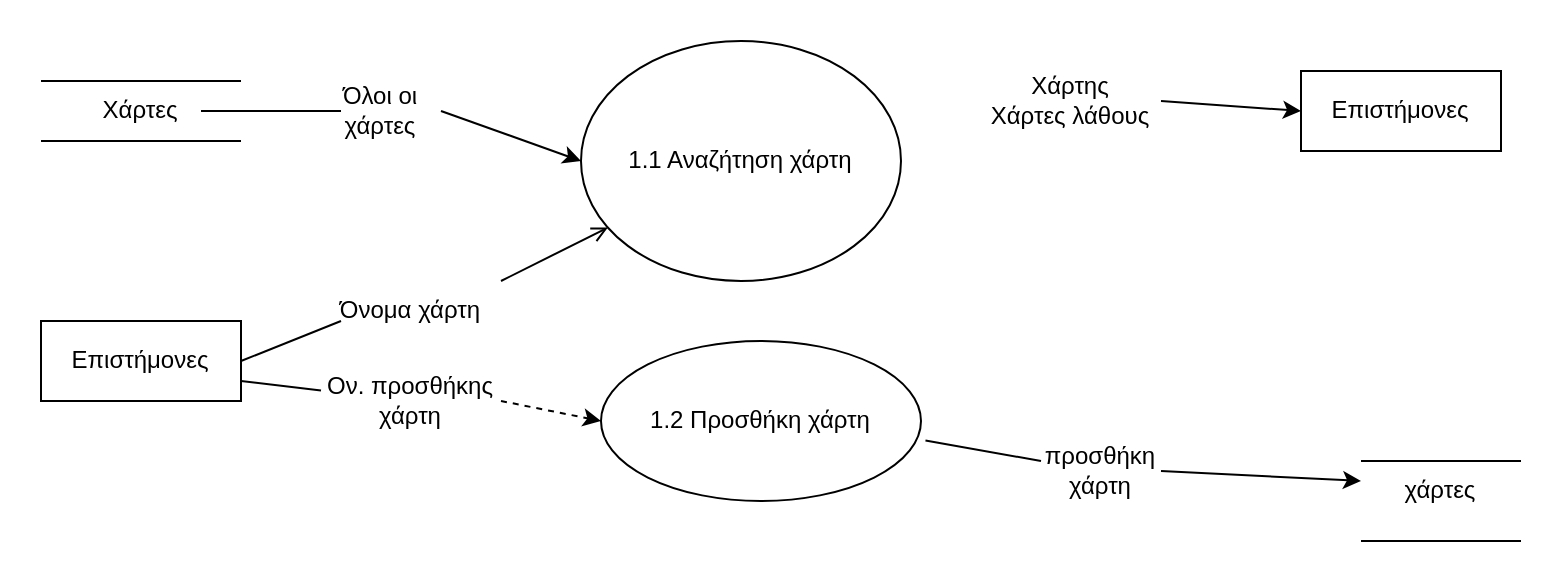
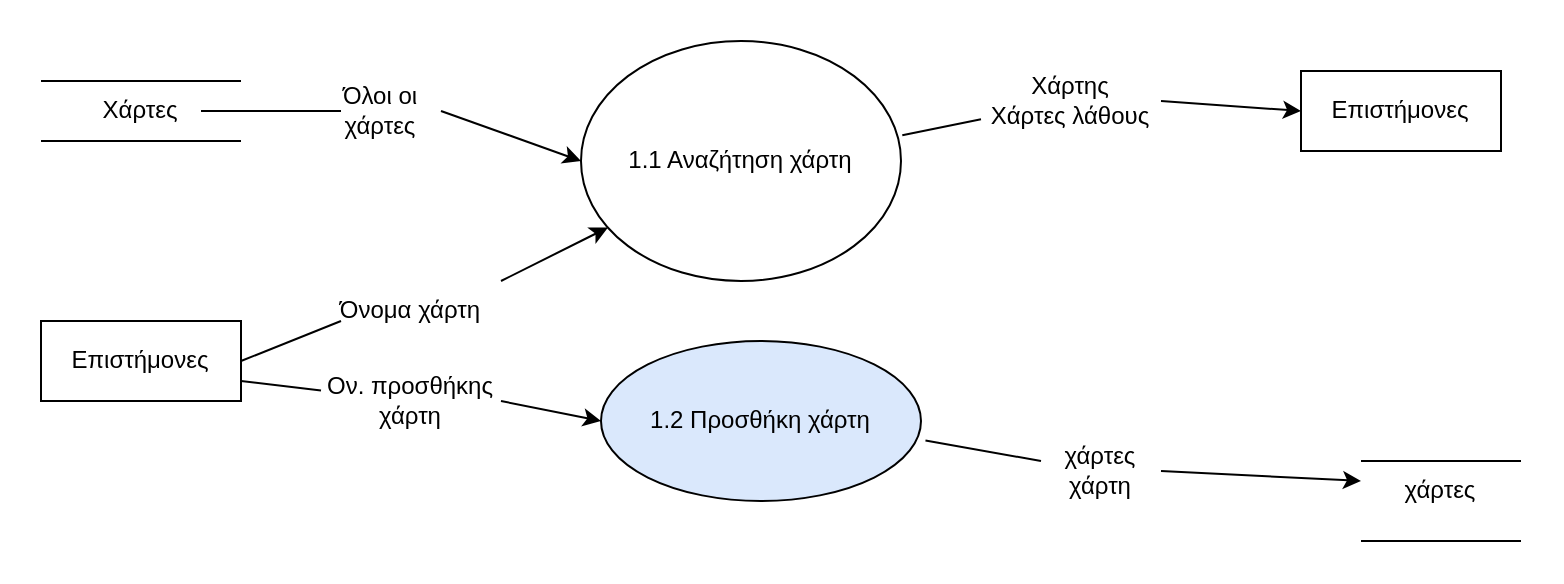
edge "Χάρτης Χάρτες λάθους" -- "1.1 Αναζήτηση χάρτη": added
edge "Όνομα χάρτη" -> "1.1 Αναζήτηση χάρτη": arrowhead open -> classic
edge "Ον. προσθήκης χάρτη" -> "1.2 Προσθήκη χάρτη": style dashed -> solid
node "1.2 Προσθήκη χάρτη": fillcolor #ffffff -> #dae8fc
node "προσθήκη χάρτη": label "προσθήκη χάρτη" -> "χάρτες χάρτη"
